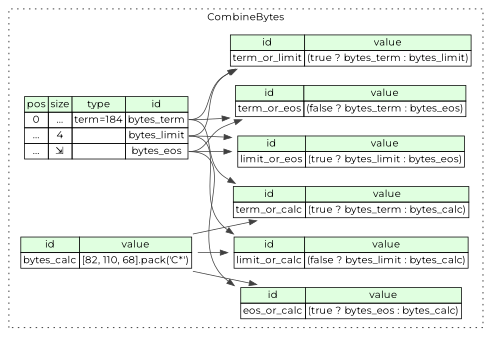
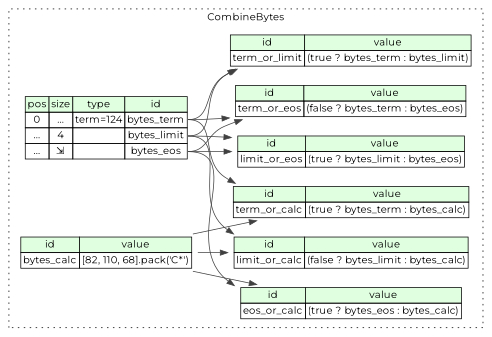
node "pos": text "term=184" -> "term=124"
